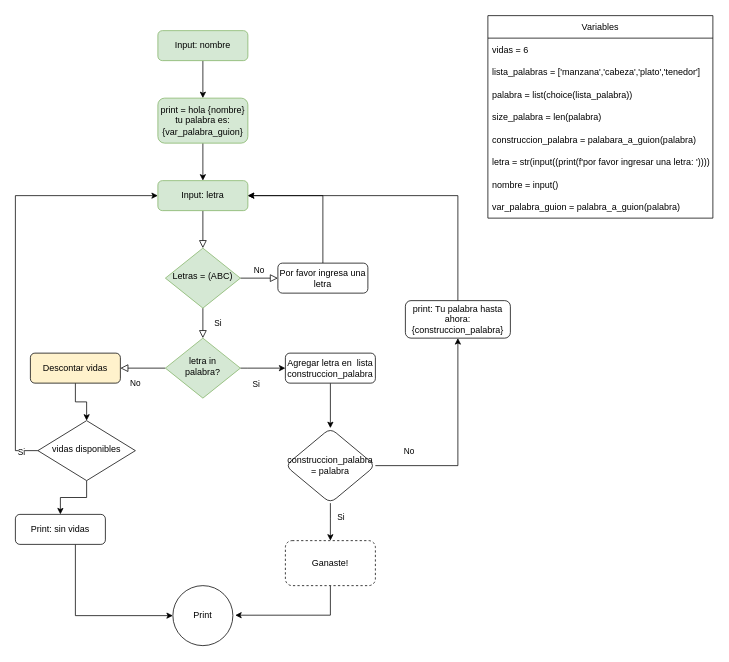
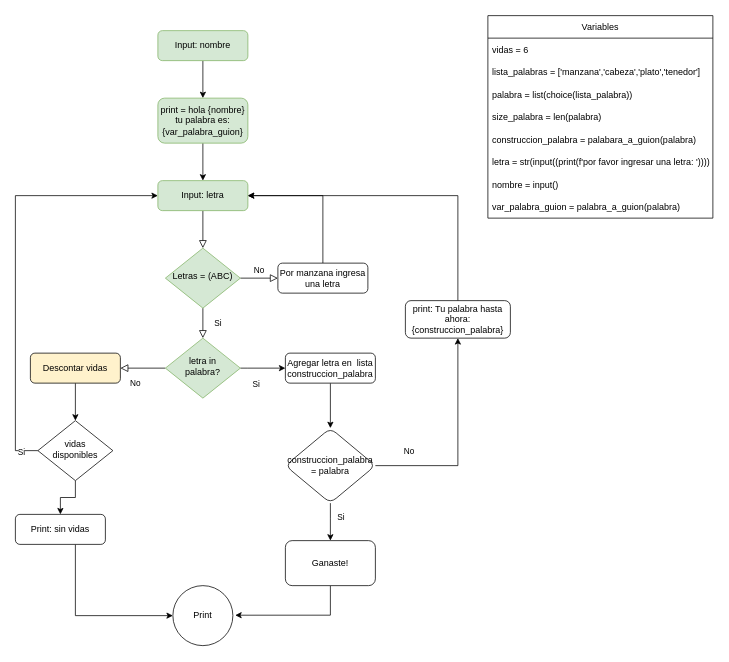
node "Por favor ingresa una letra": label "Por favor ingresa una letra" -> "Por manzana ingresa una letra"
node "vidas disponibles": size 98x60 -> 75x60
node "Ganaste!": style dashed -> solid
